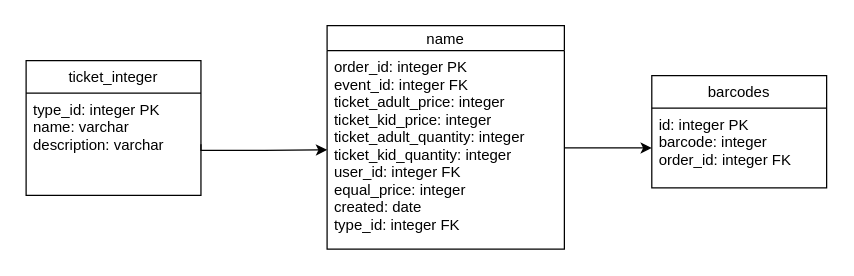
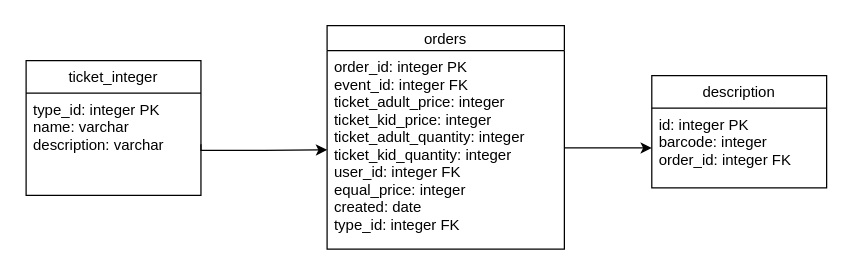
node "name": label "name" -> "orders"
node "barcodes": label "barcodes" -> "description"
